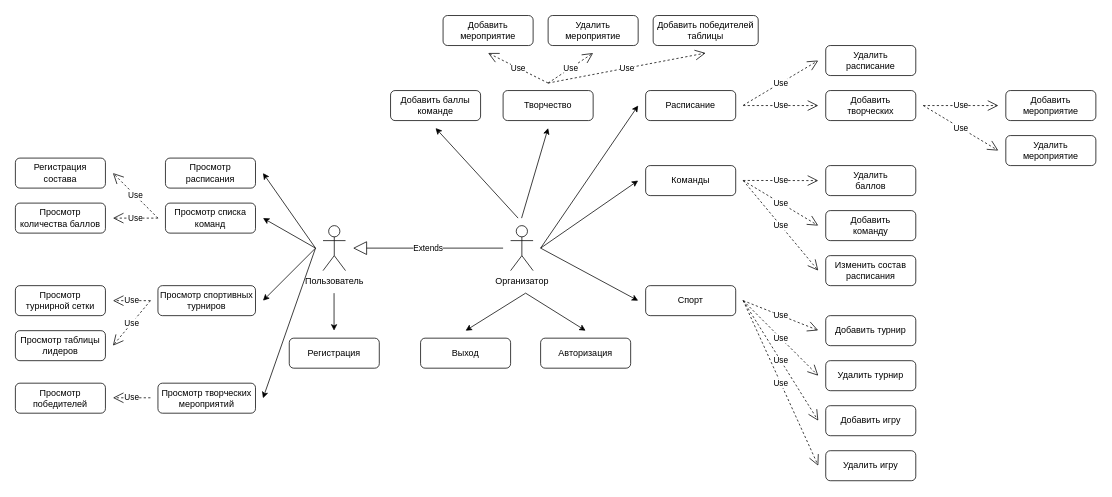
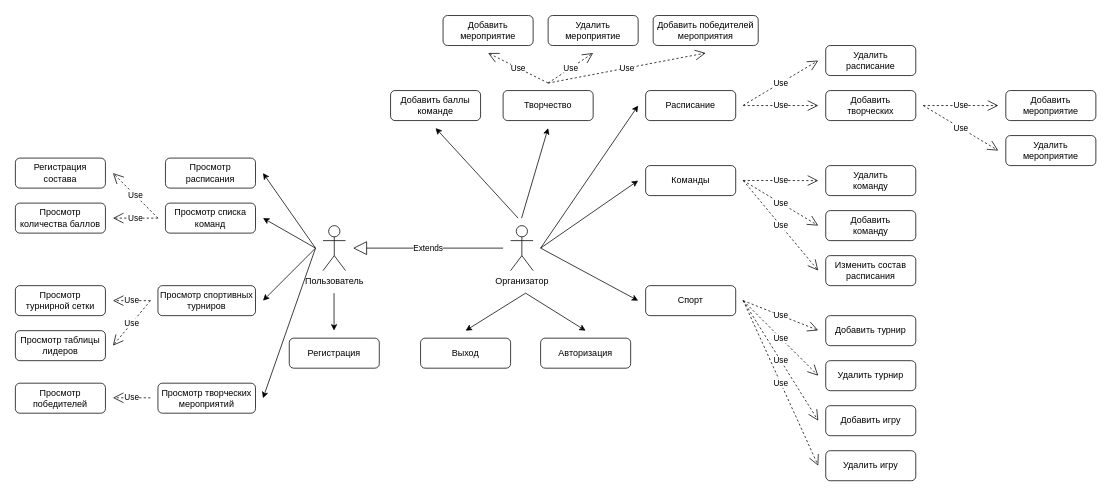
node "Добавить победителей таблицы": label "Добавить победителей таблицы" -> "Добавить победителей мероприятия"
node "Удалить баллов": label "Удалить баллов" -> "Удалить команду"
